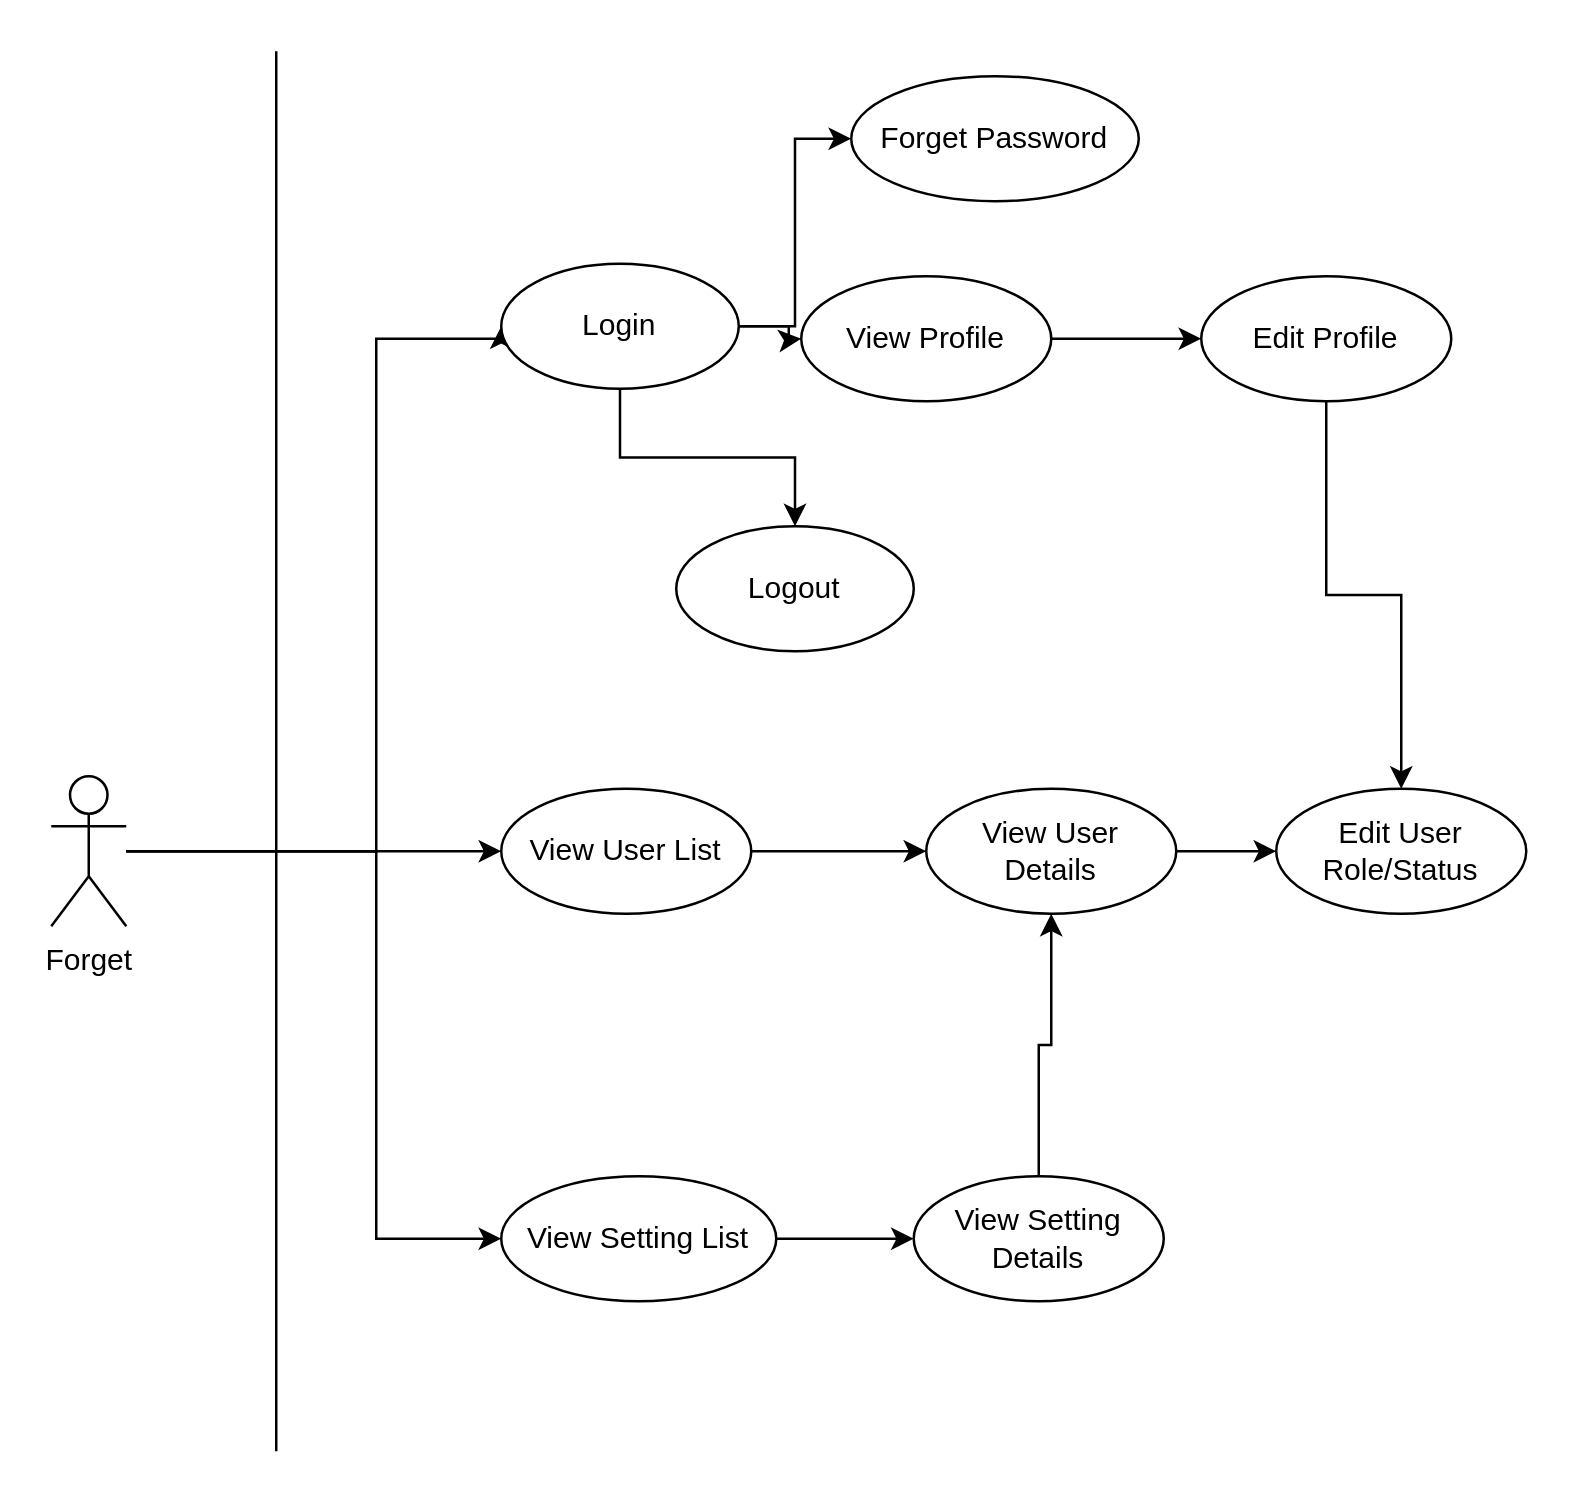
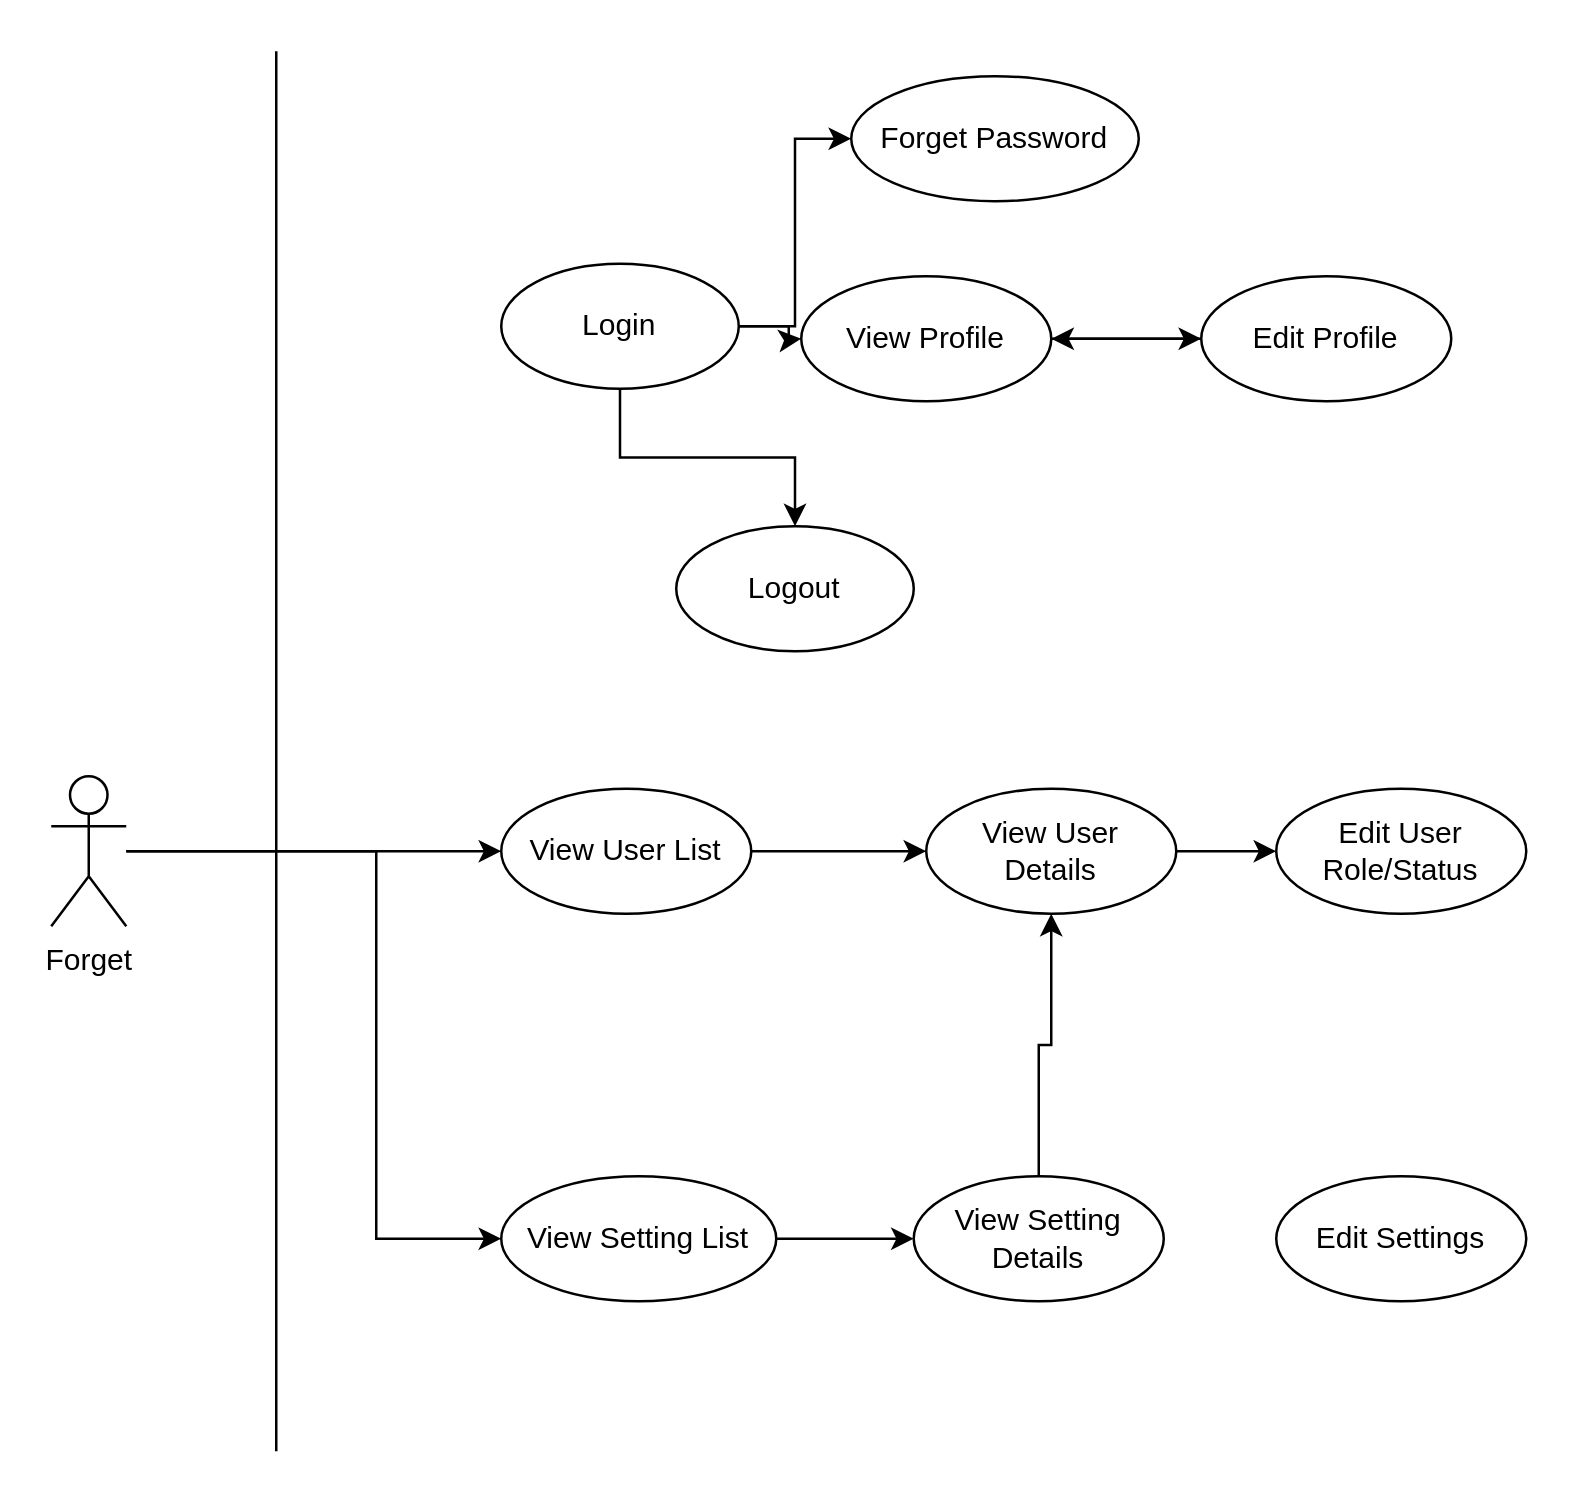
edge "Forget" -> "Login": removed
edge "Edit Profile" -> "Edit User Role/Status": now "Edit Profile" -> "View Profile"
node "Edit Settings": added
